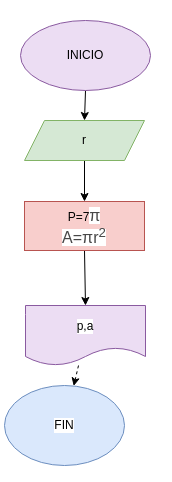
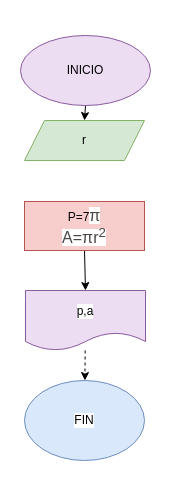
node "INICIO": moved (86, 56) -> (86, 71)
edge "r" -> "P=7π A=πr2": removed
node "p,a": moved (86, 336) -> (86, 321)
node "FIN": moved (65, 426) -> (85, 421)
